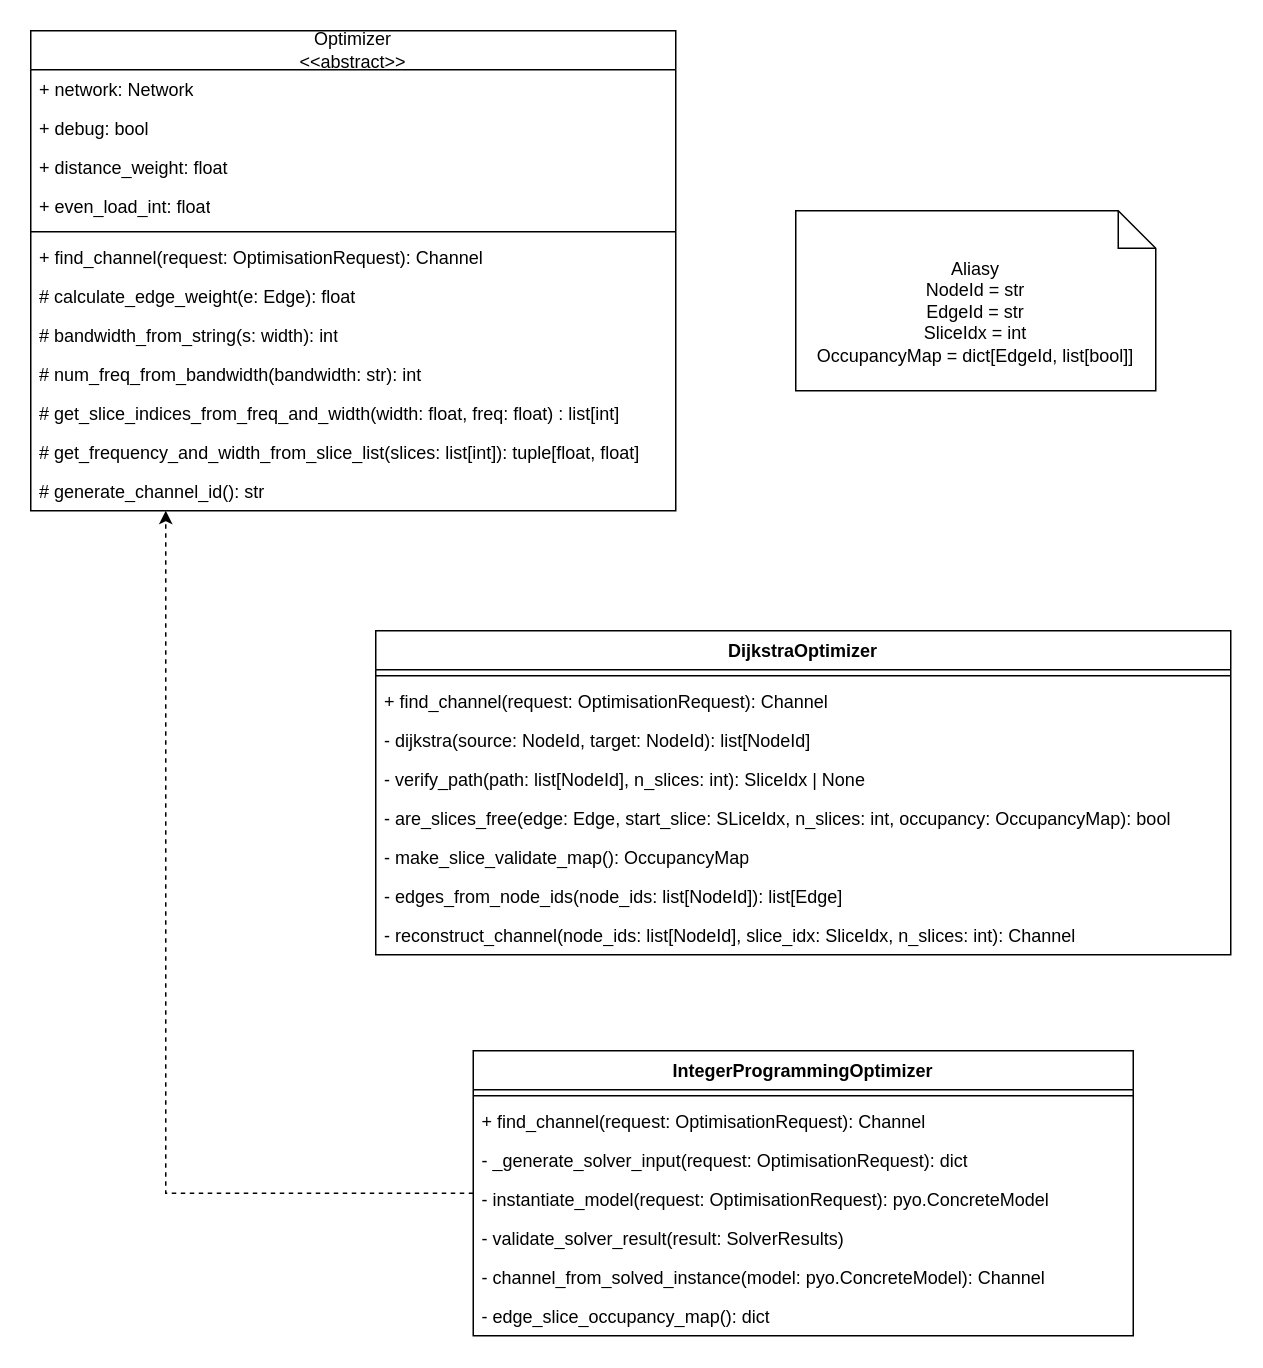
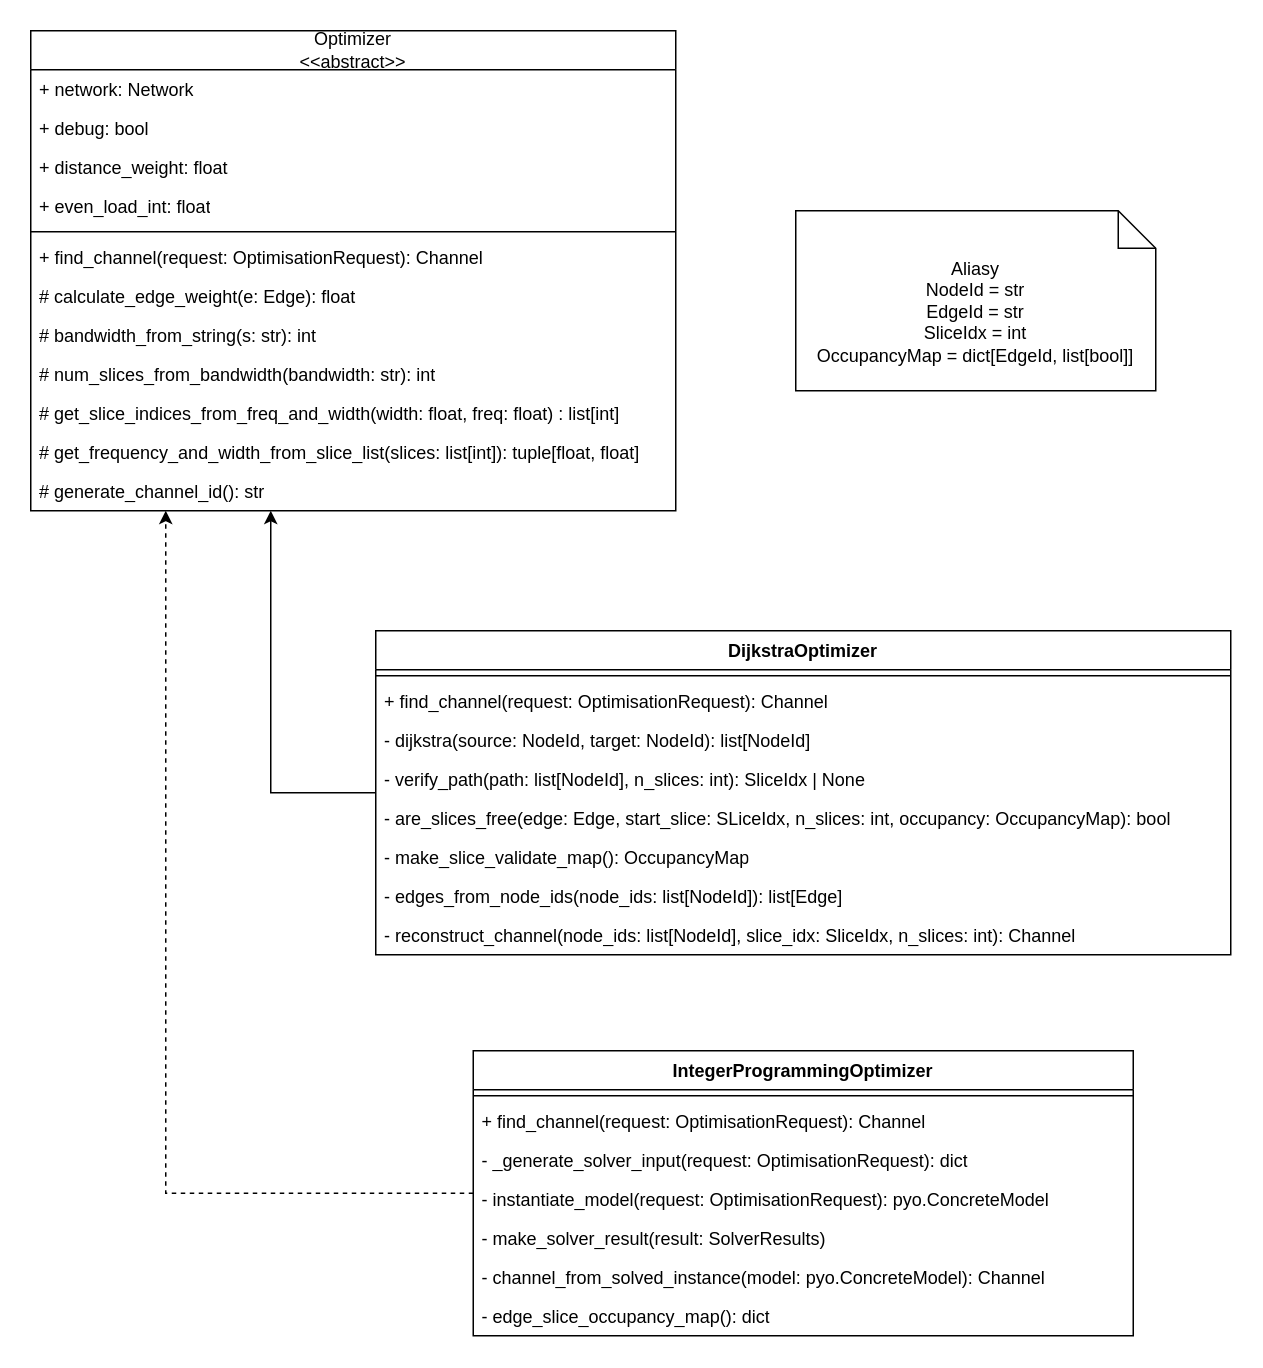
node "# bandwidth_from_string(s: width): int": label "# bandwidth_from_string(s: width): int" -> "# bandwidth_from_string(s: str): int"
node "# num_freq_from_bandwidth(bandwidth: str): int": label "# num_freq_from_bandwidth(bandwidth: str): int" -> "# num_slices_from_bandwidth(bandwidth: str): int"
edge "DijkstraOptimizer" -> "Optimizer <<abstract>>": added
node "- validate_solver_result(result: SolverResults)": label "- validate_solver_result(result: SolverResults)" -> "- make_solver_result(result: SolverResults)"
